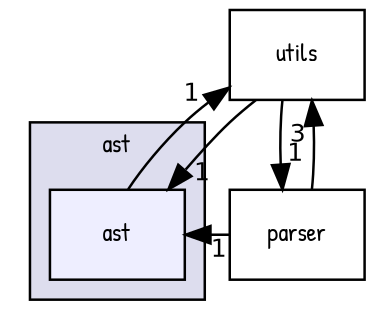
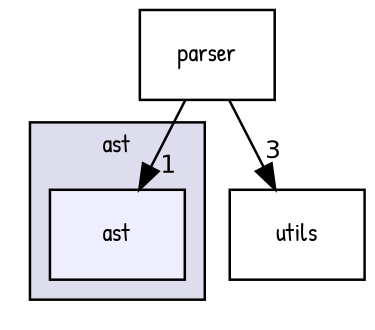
edge "utils" -> "ast": removed
edge "utils" -> "parser": removed
edge "ast" -> "utils": removed
